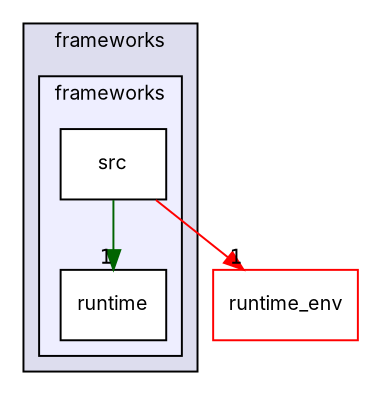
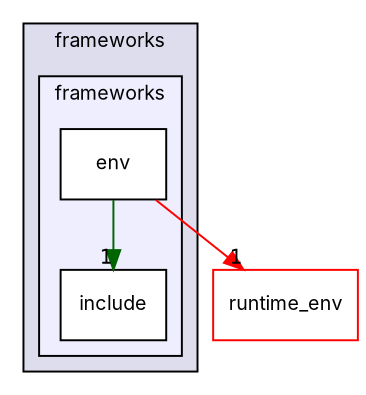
node "src": label "src" -> "env"
node "runtime": label "runtime" -> "include"
